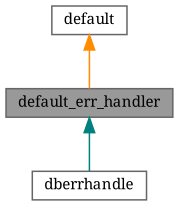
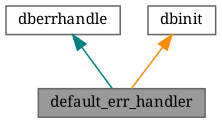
node "default": label "default" -> "dbinit"
edge "dberrhandle" -> "default_err_handler": reversed
